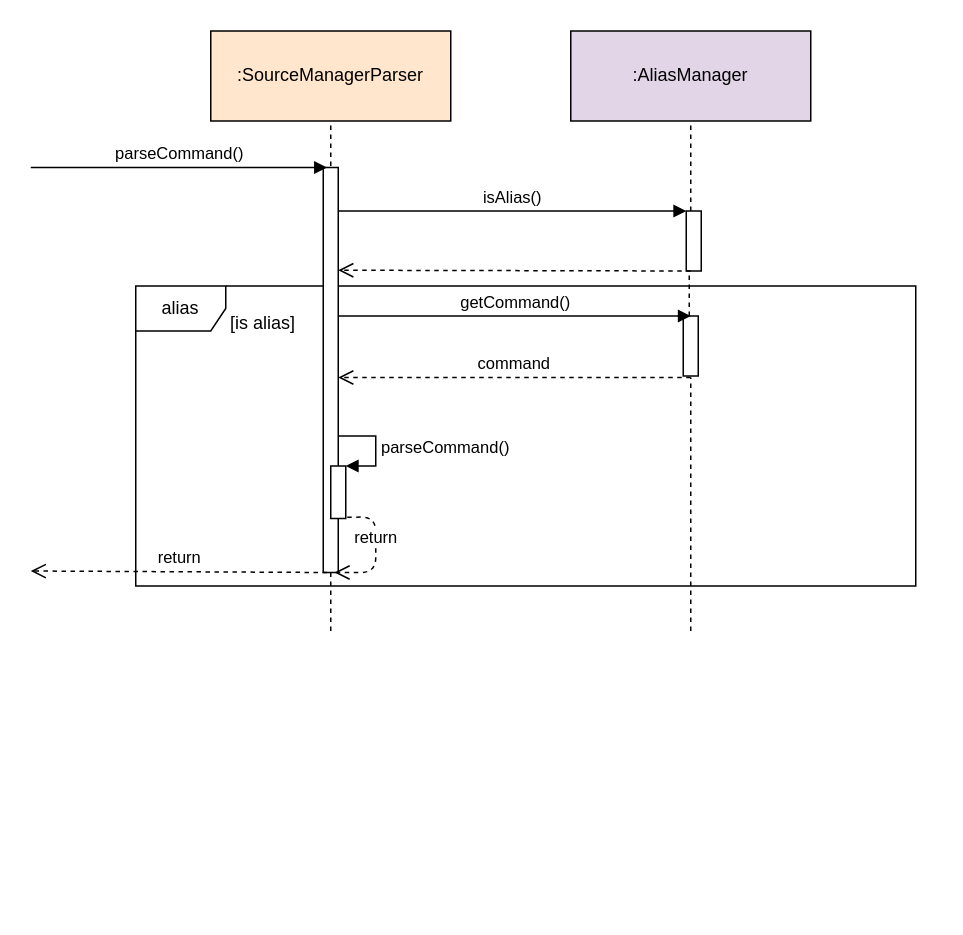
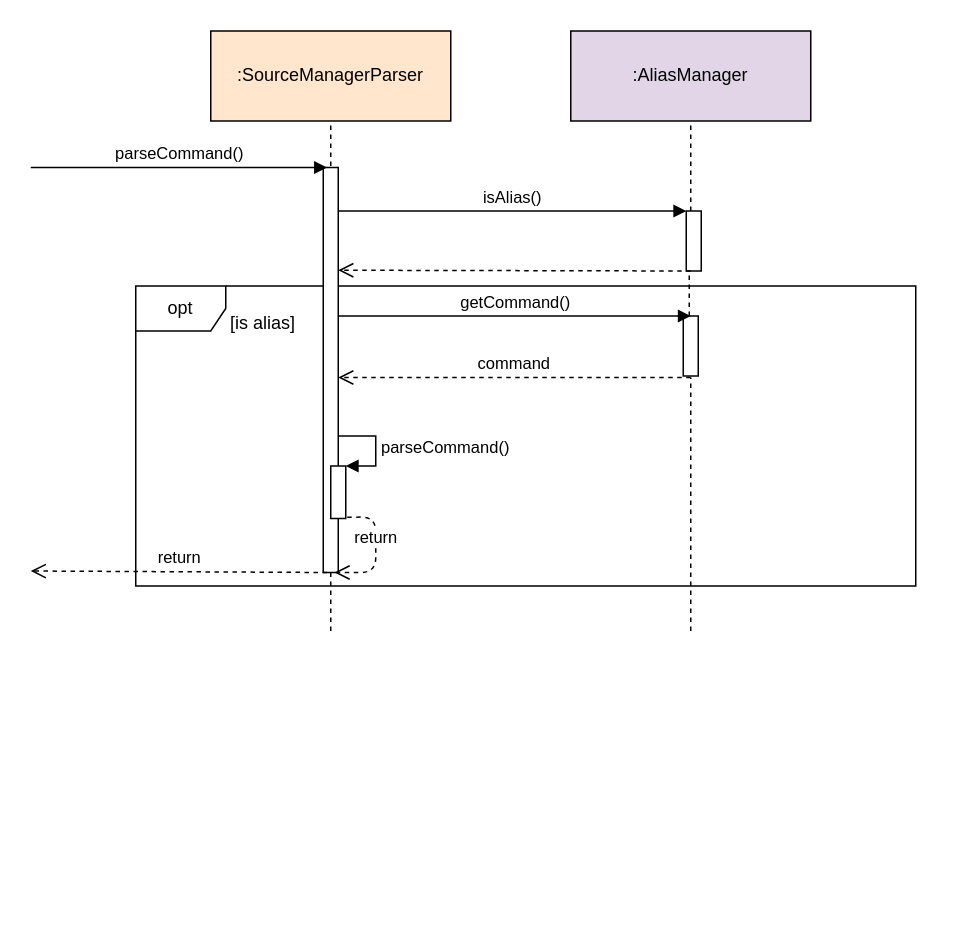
node "alias": label "alias" -> "opt"
